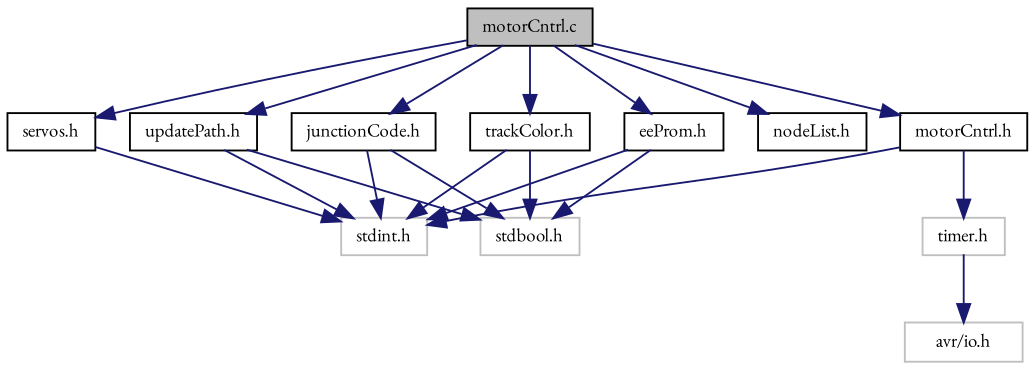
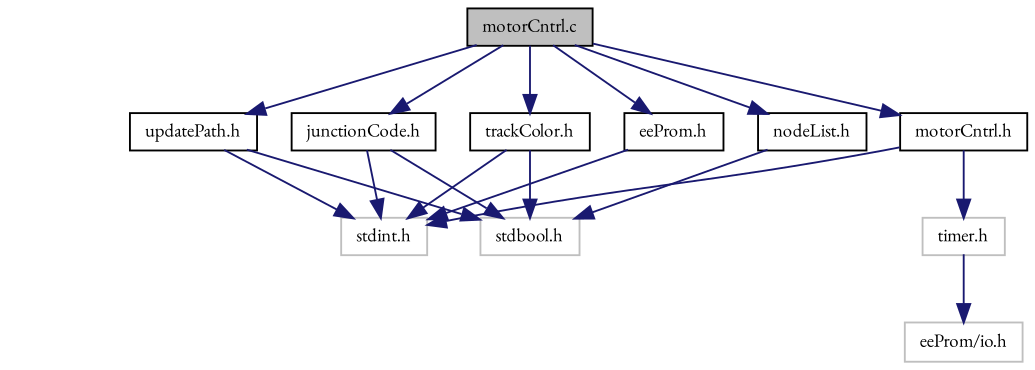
node "servos.h": removed
edge "eeProm.h" -> "stdbool.h": now "nodeList.h" -> "stdbool.h"
node "avr/io.h": label "avr/io.h" -> "eeProm/io.h"
